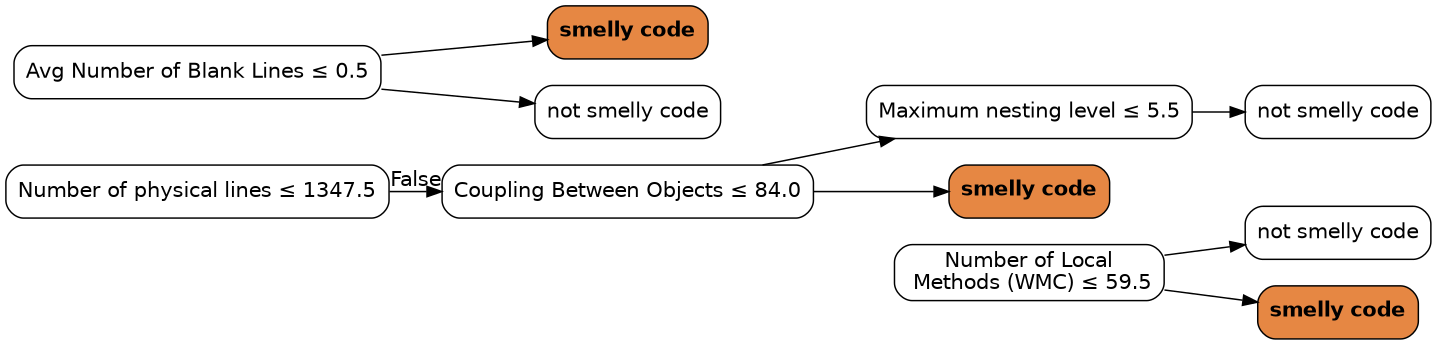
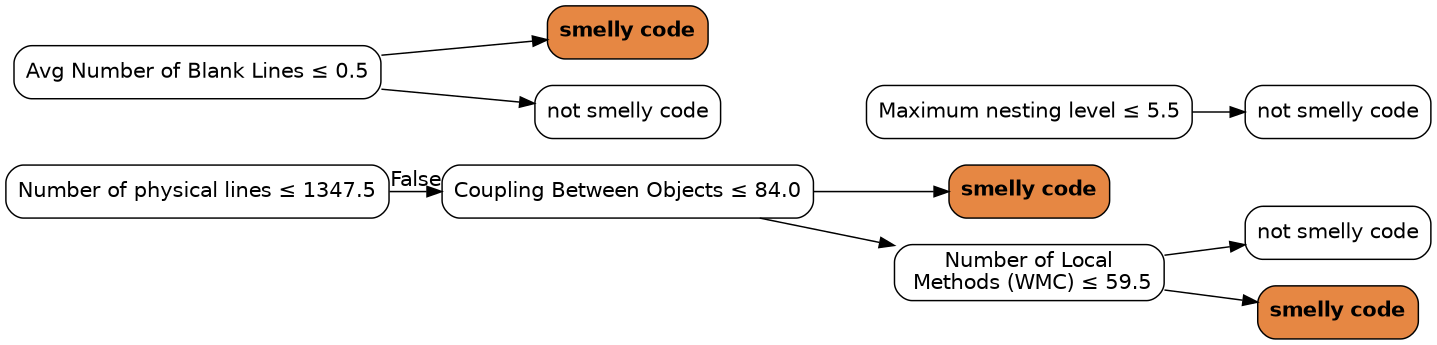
edge "Coupling Between Objects ≤ 84.0" -> "Maximum nesting level ≤ 5.5": now "Coupling Between Objects ≤ 84.0" -> "Number of Local"
